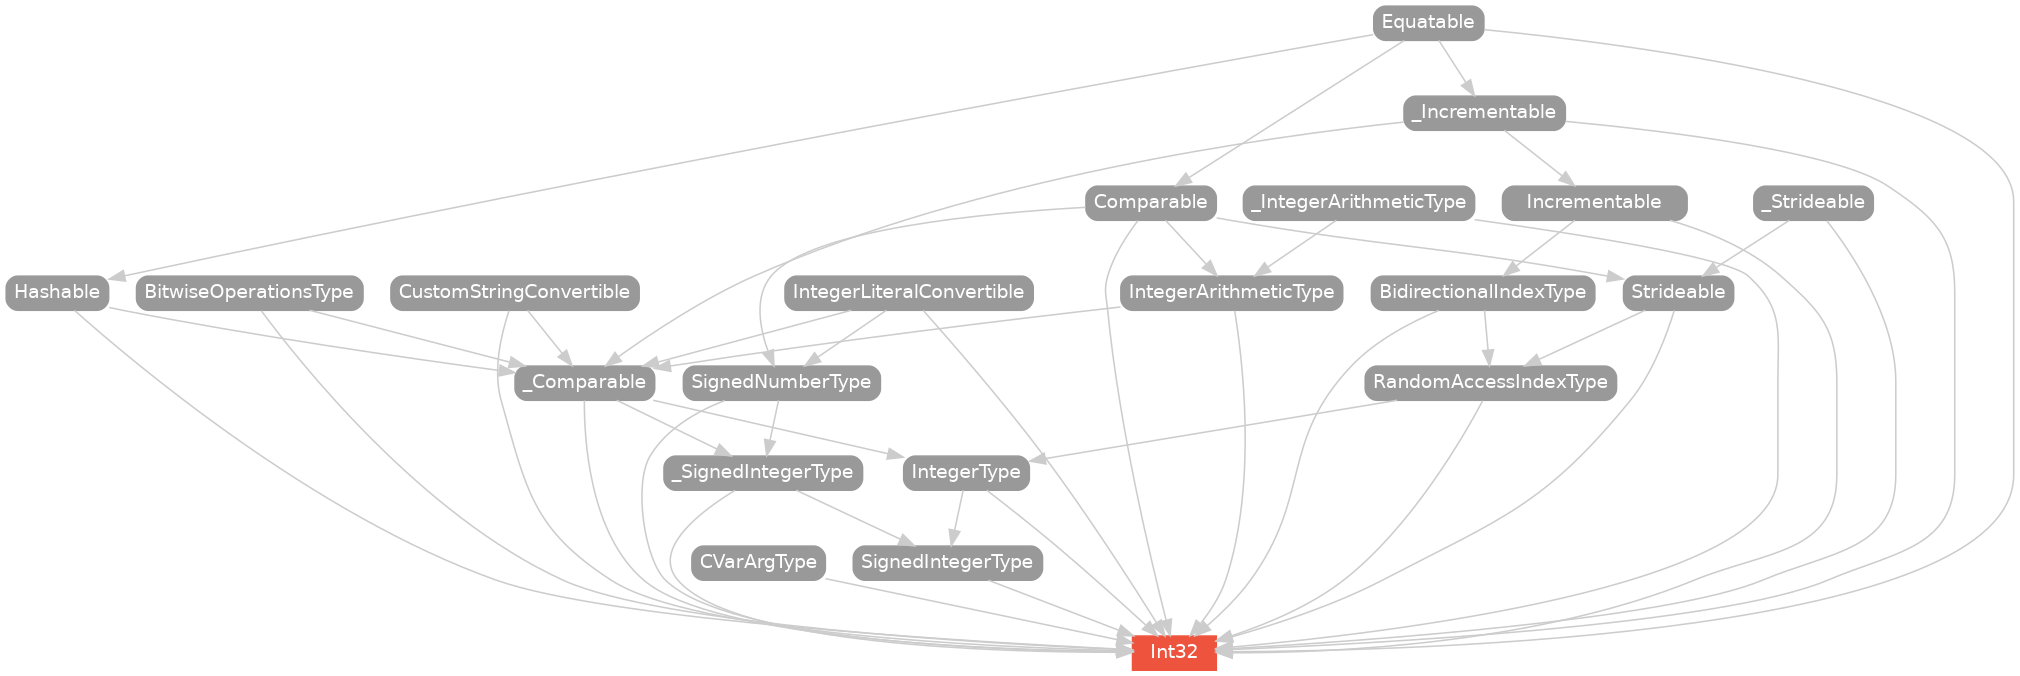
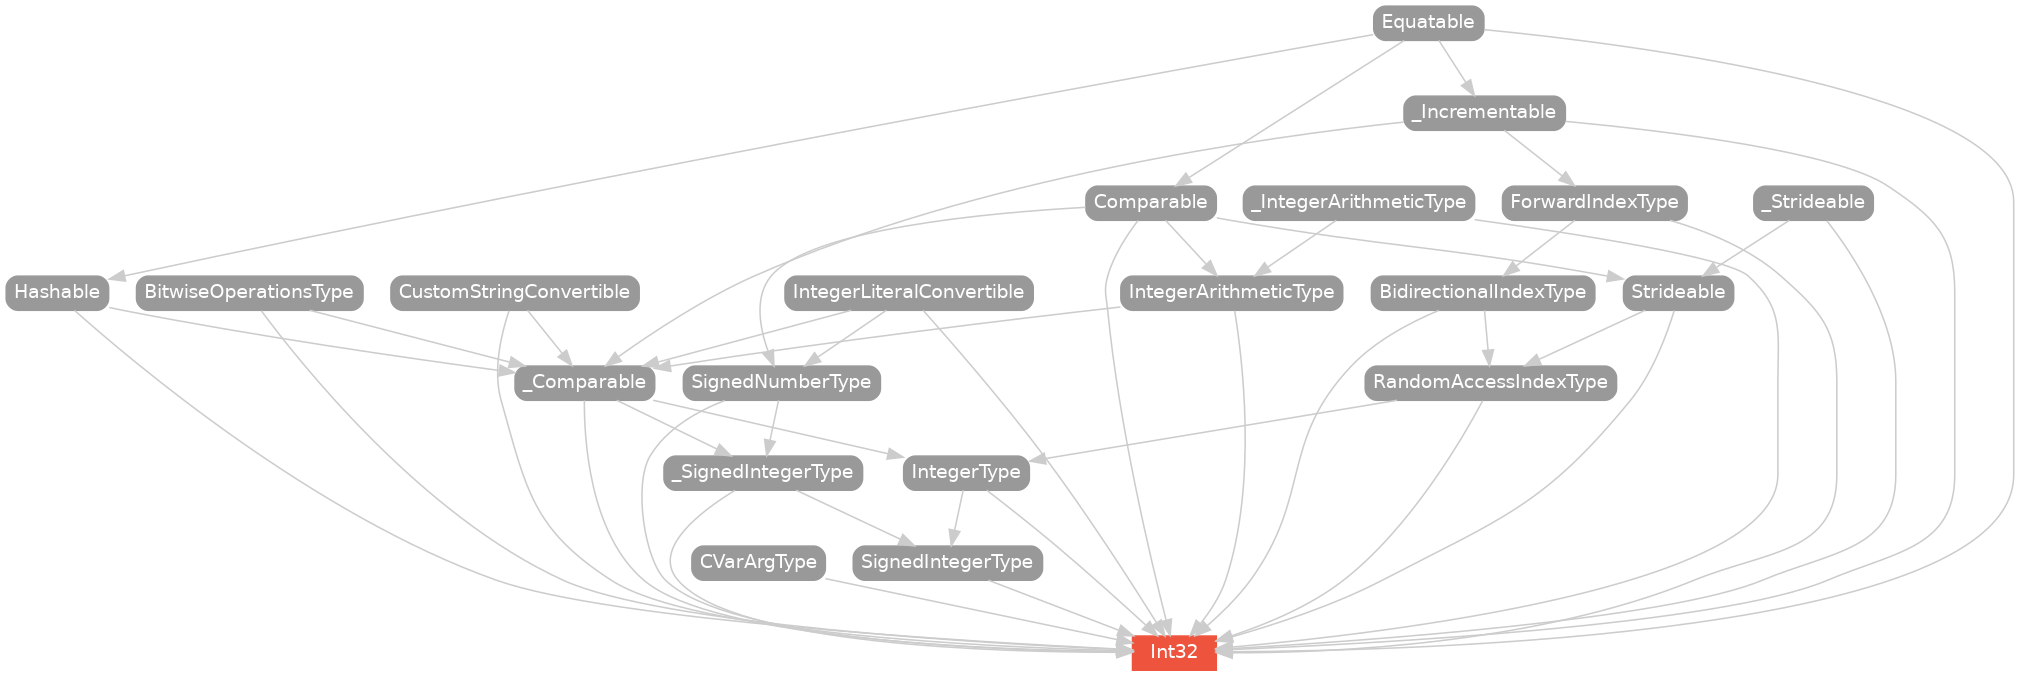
node "Incrementable": label "Incrementable" -> "ForwardIndexType"
